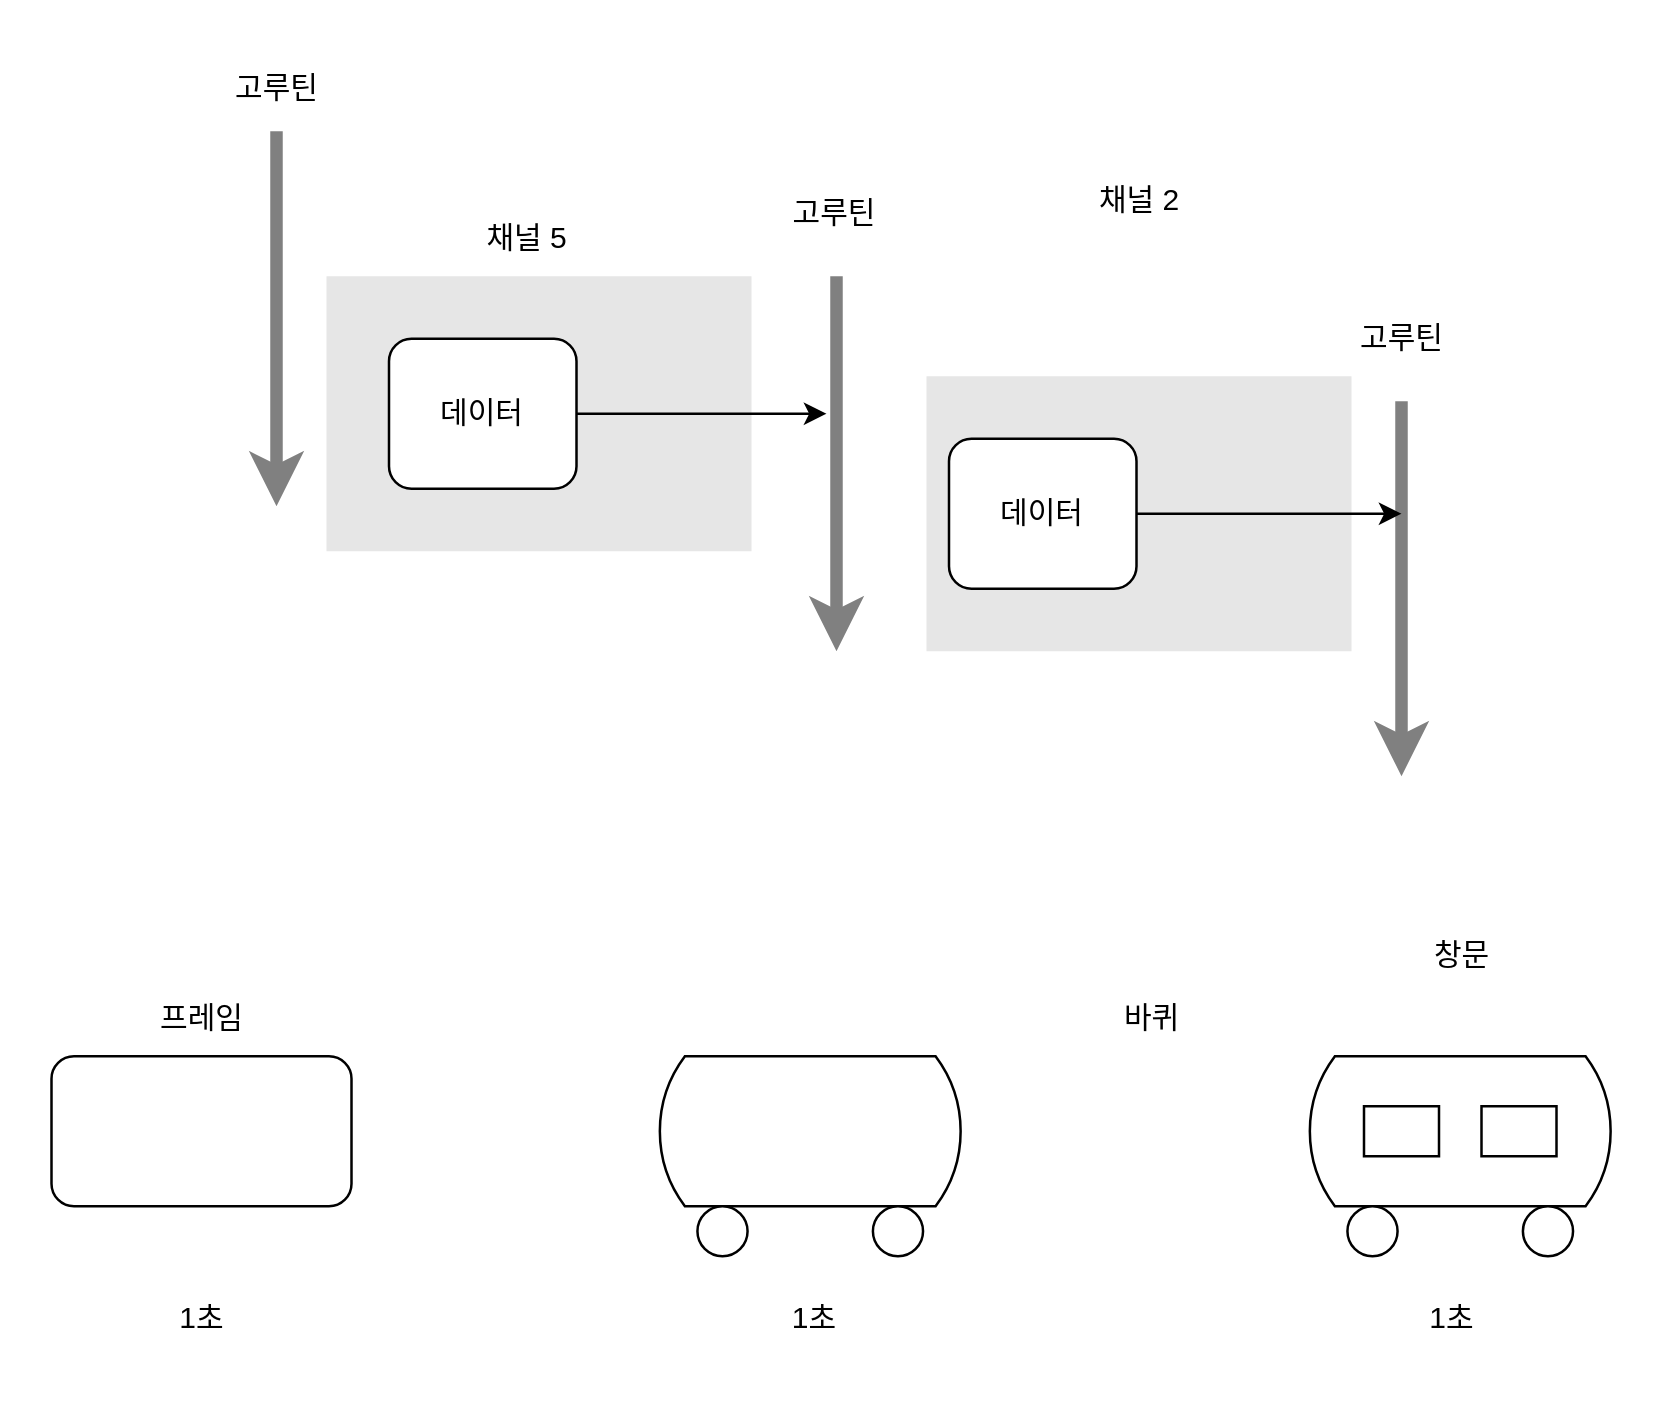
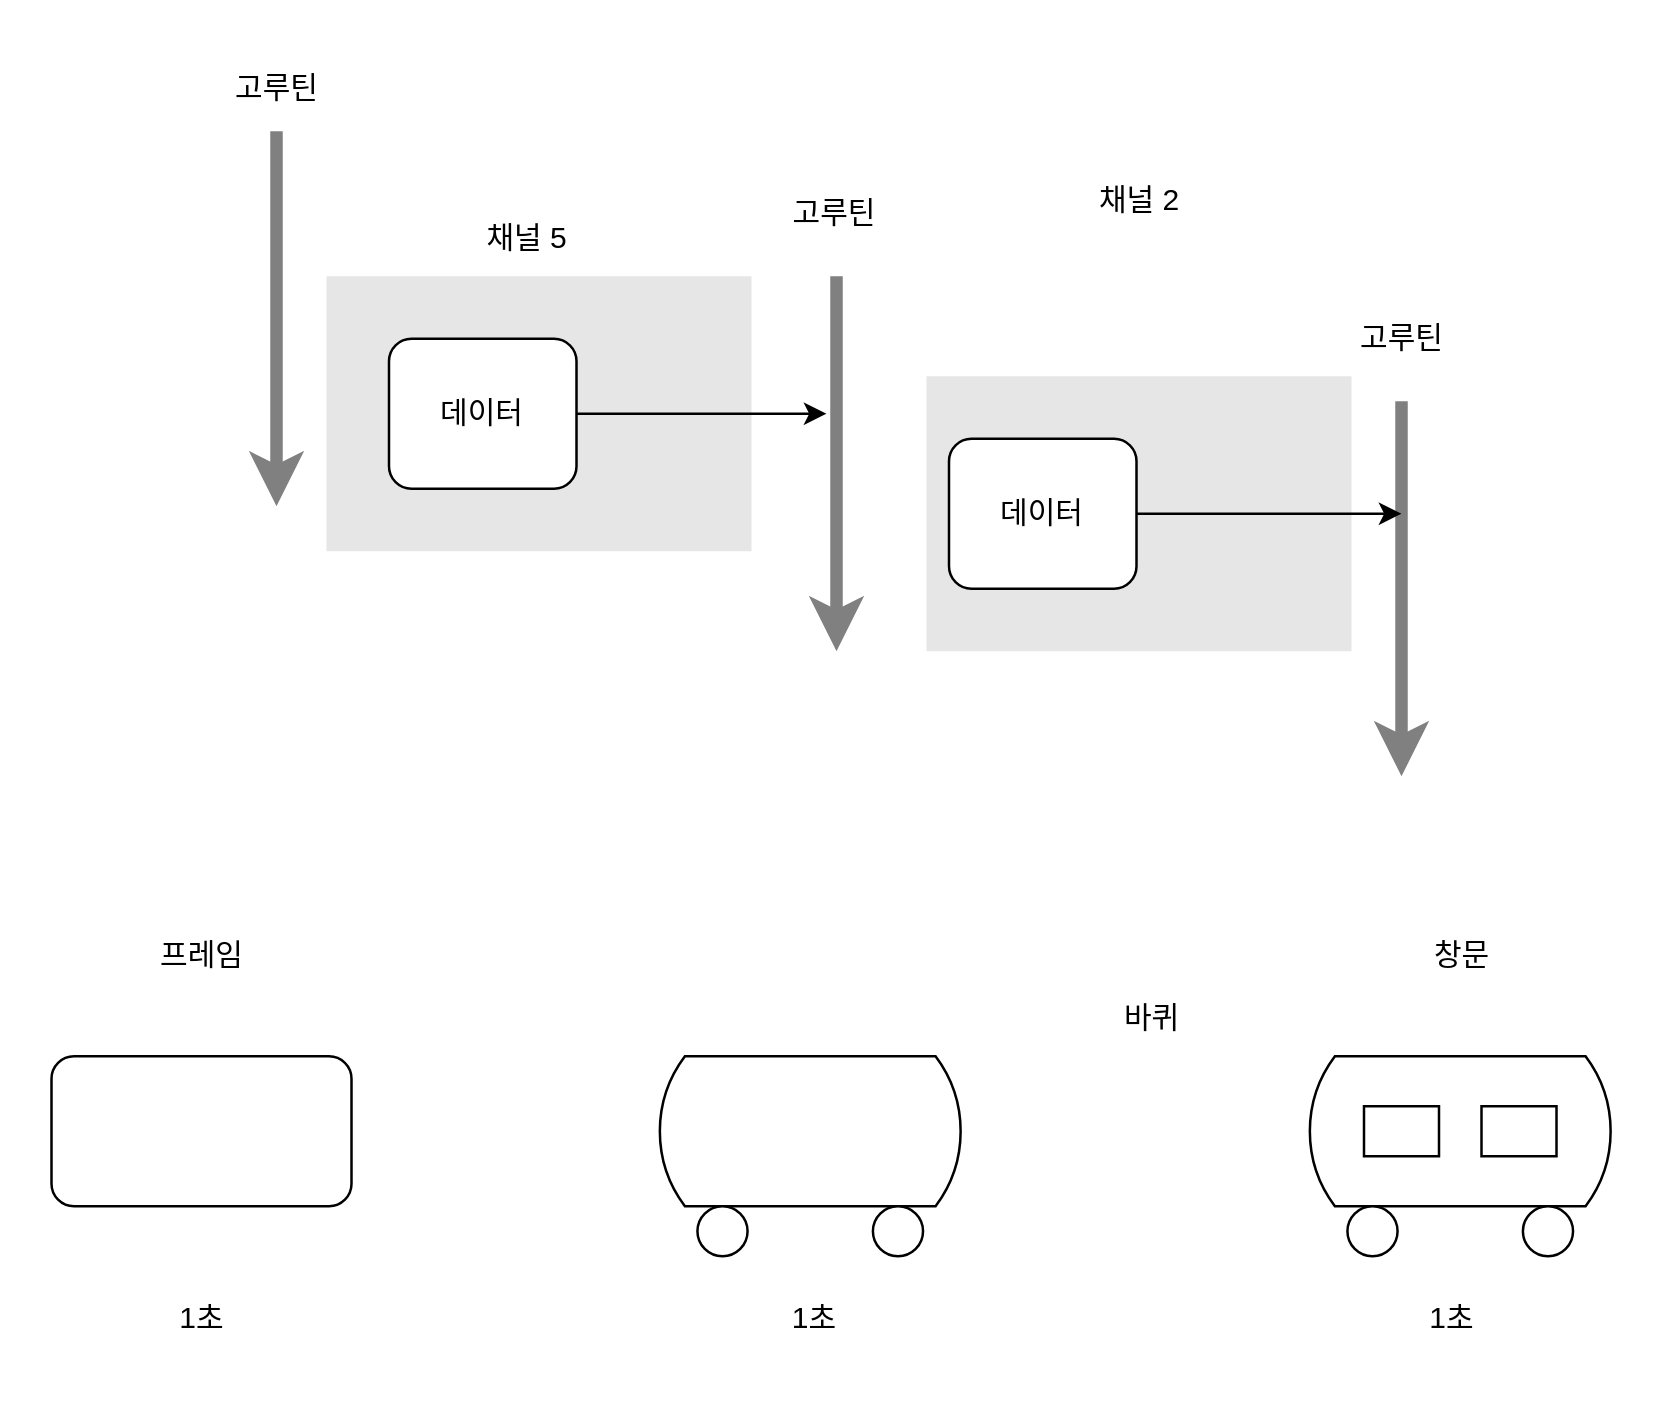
node "프레임": moved (201, 1019) -> (201, 956)
